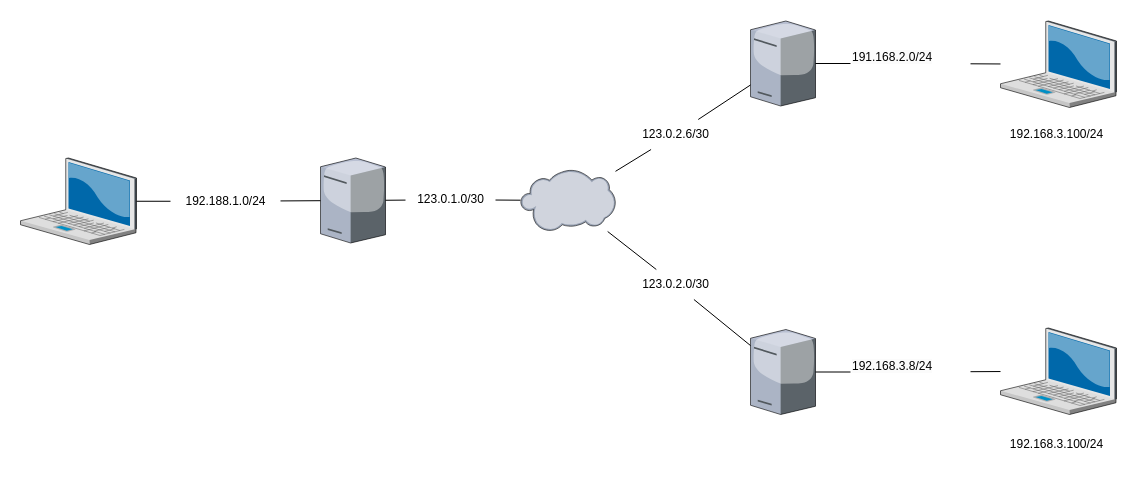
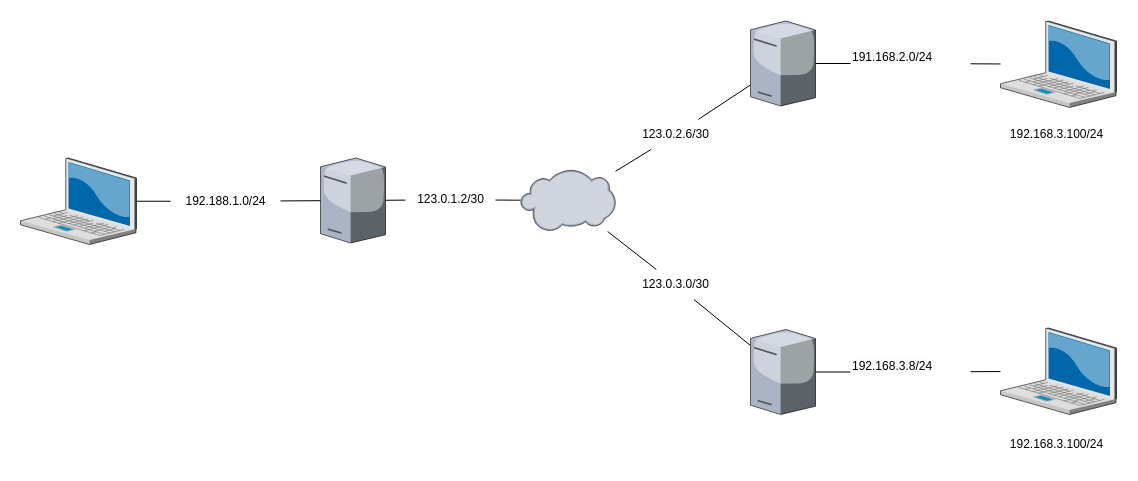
node "123.0.1.0/30": label "123.0.1.0/30" -> "123.0.1.2/30"
node "123.0.2.0/30": label "123.0.2.0/30" -> "123.0.3.0/30"
